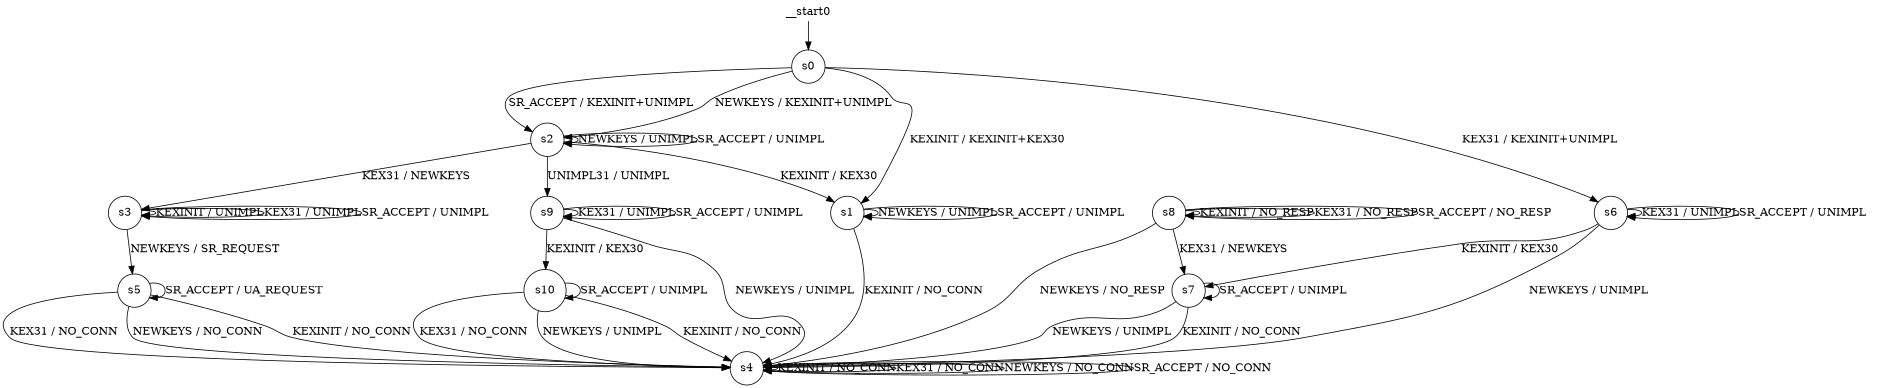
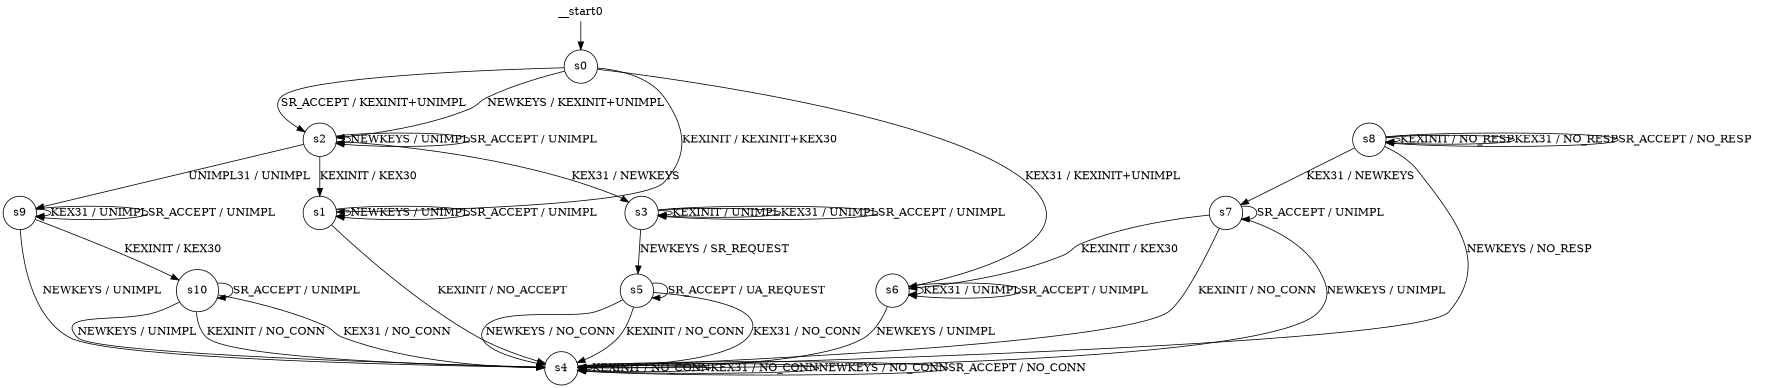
edge "s6" -> "s7": reversed
edge "s1" -> "s4": label "KEXINIT / NO_CONN" -> "KEXINIT / NO_ACCEPT"
